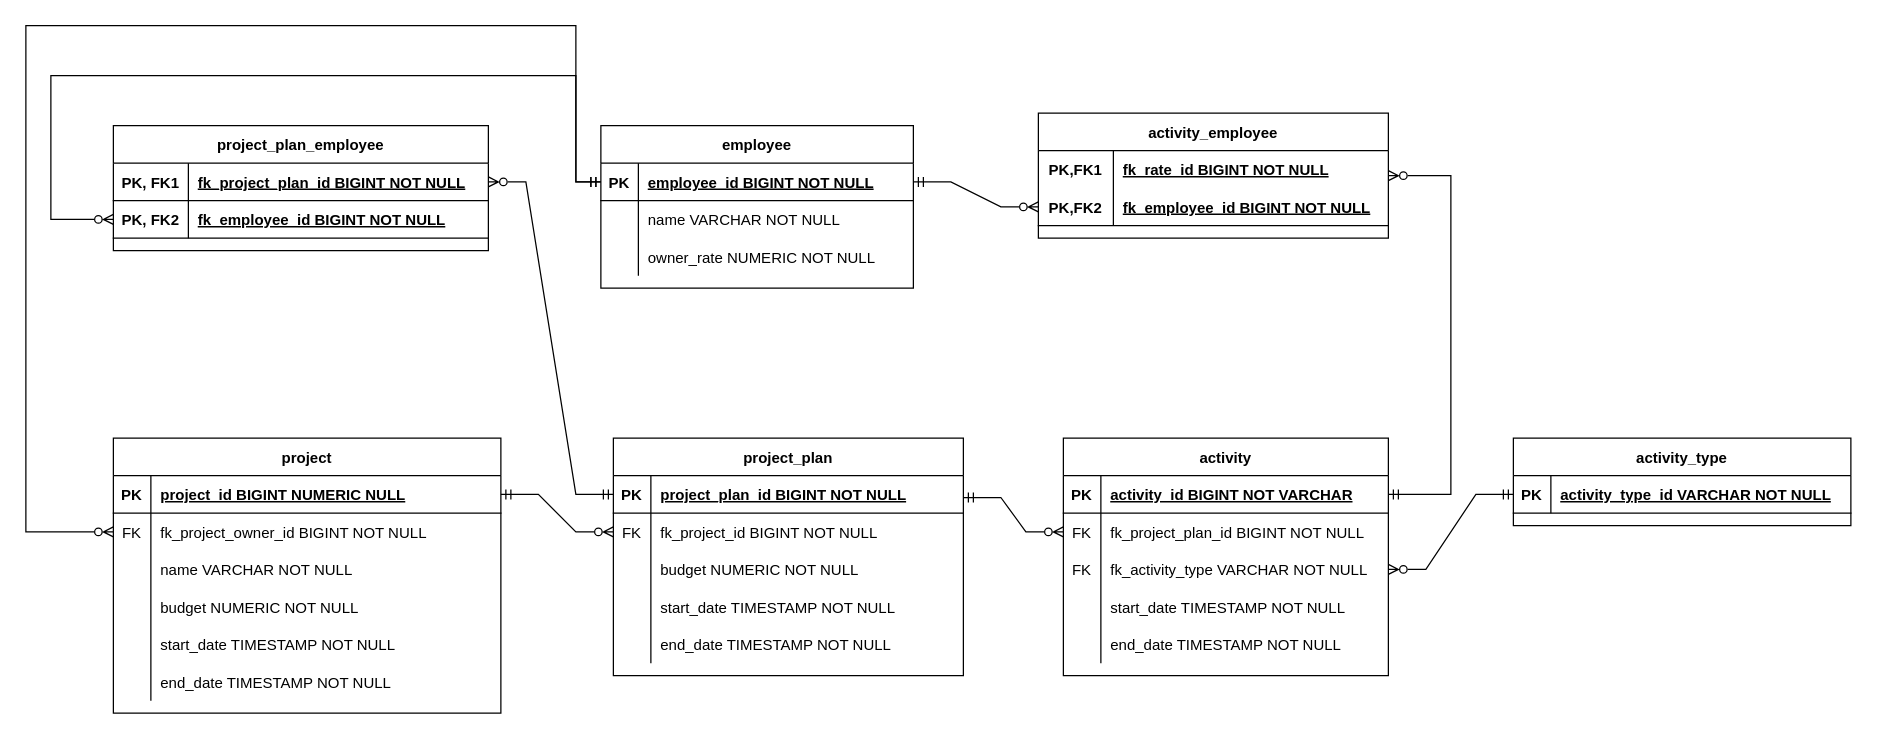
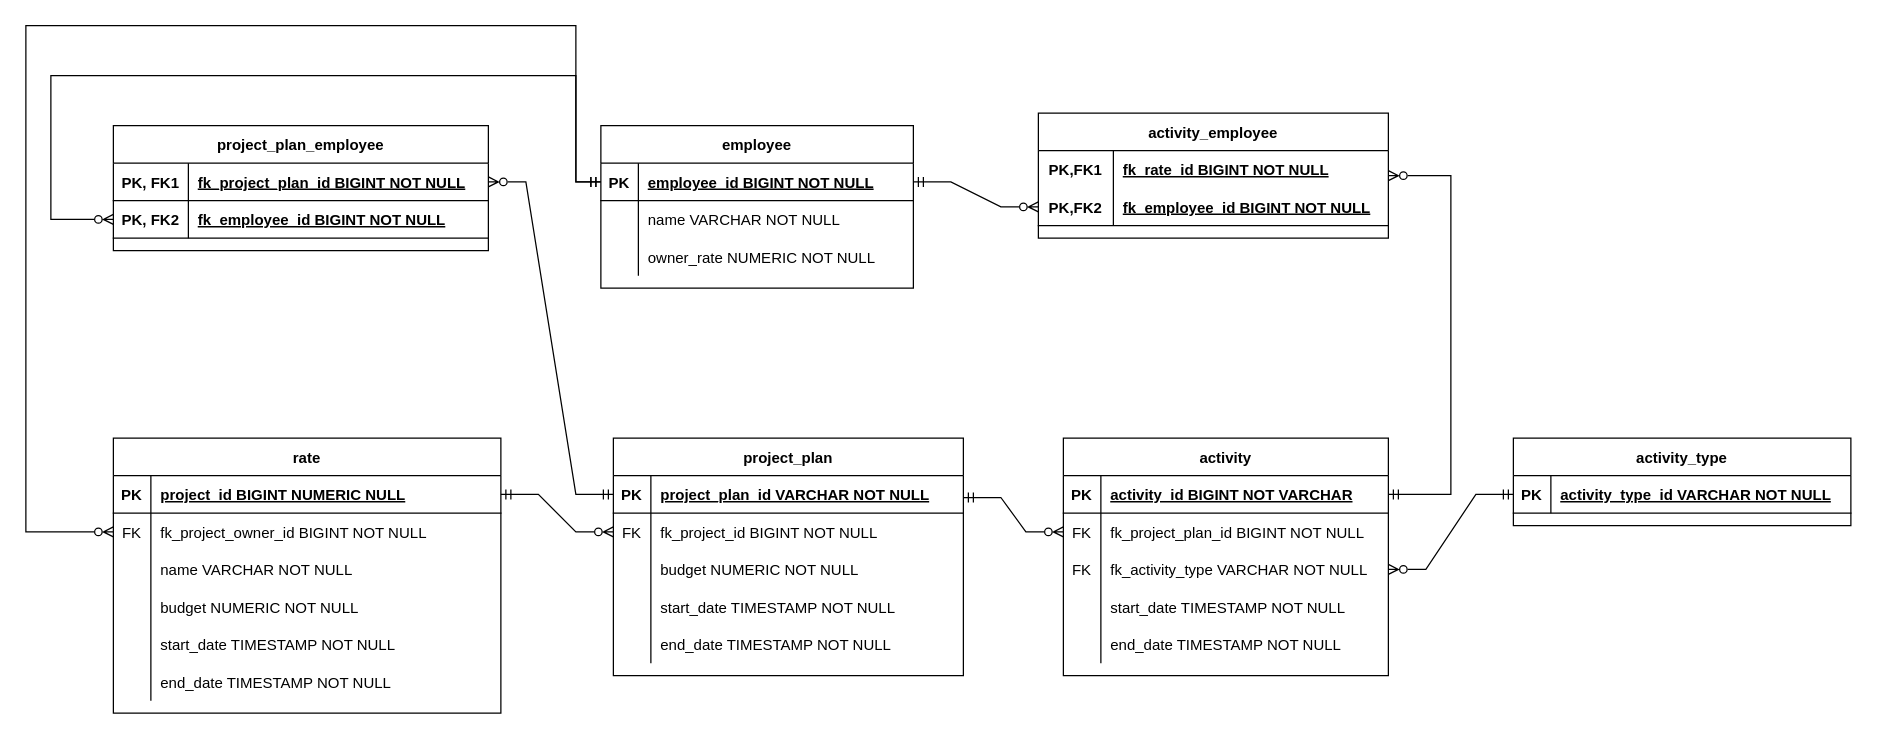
node "project": label "project" -> "rate"
node "project_plan_id BIGINT NOT NULL": label "project_plan_id BIGINT NOT NULL" -> "project_plan_id VARCHAR NOT NULL"
